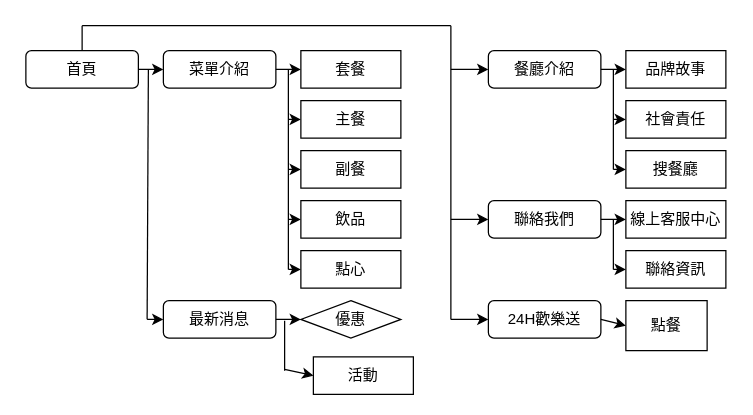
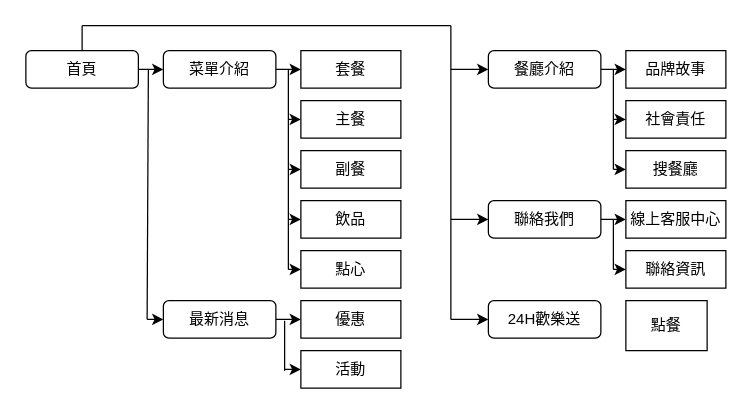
node "優惠": shape diamond -> rectangle
edge "24H歡樂送" -> "點餐": removed
node "活動": moved (363, 376) -> (351, 369)
